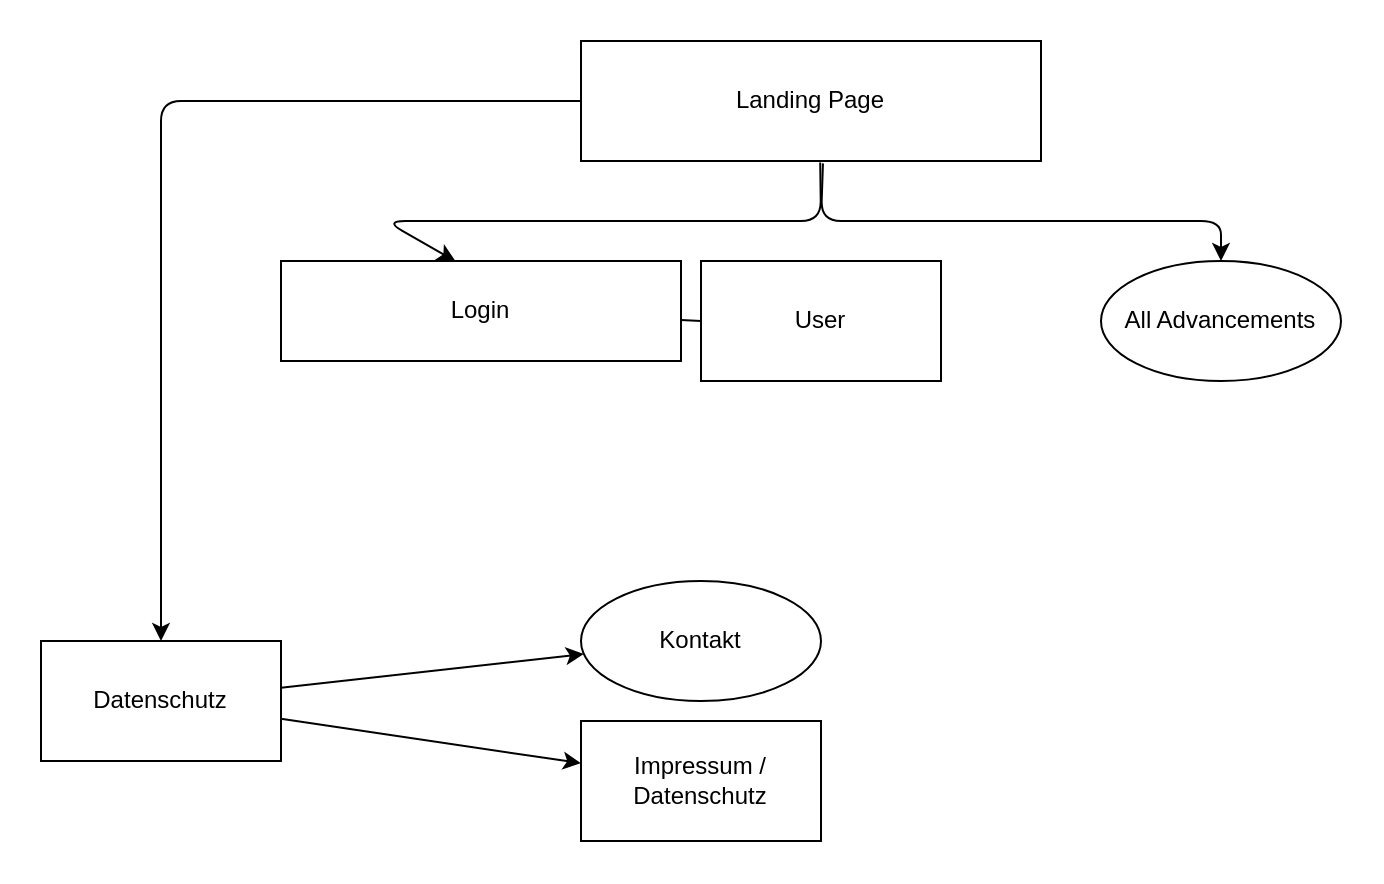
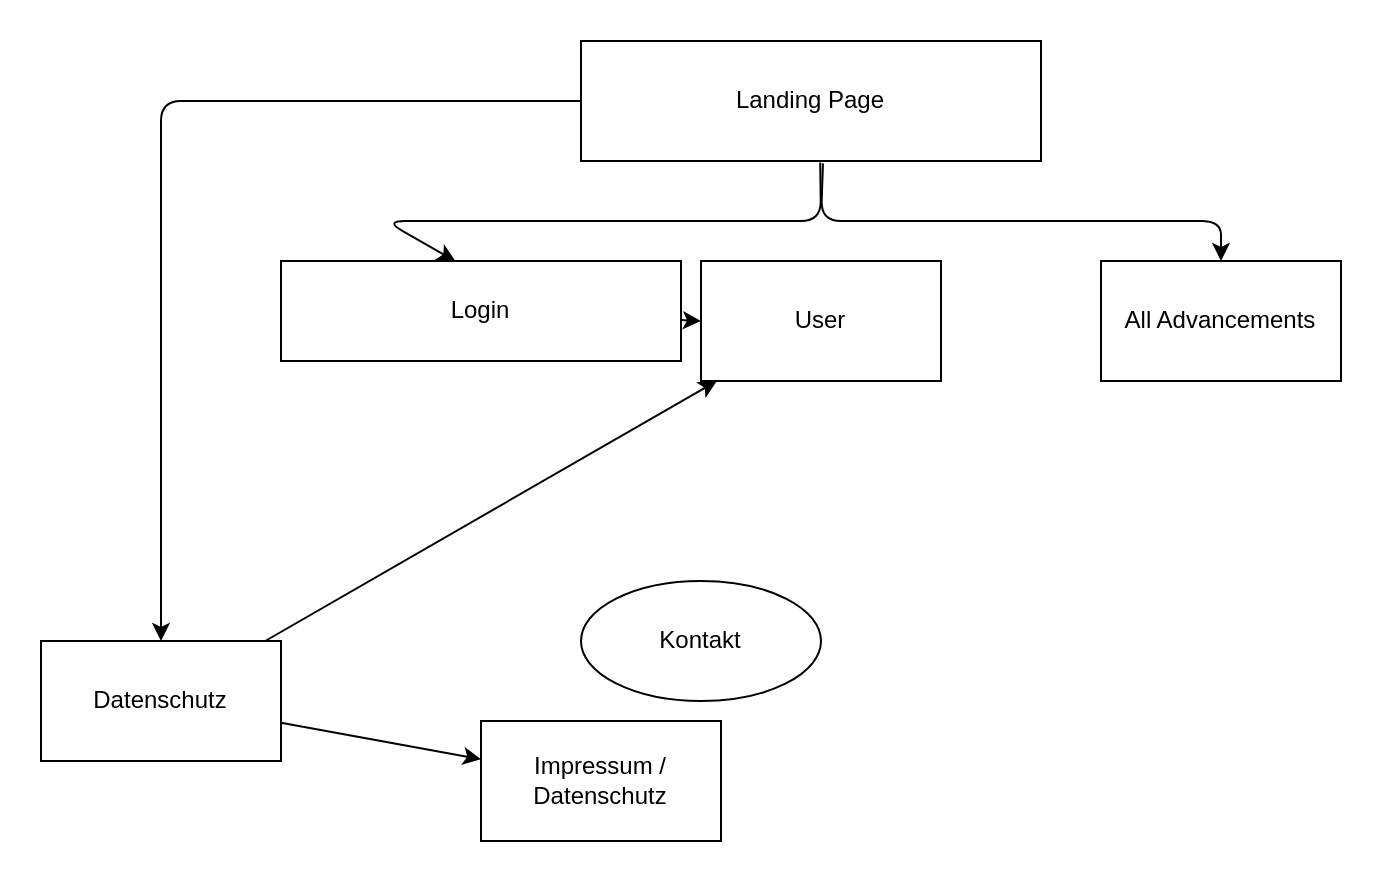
edge "Login" -- "User": arrowhead none -> classic
node "All Advancements": shape ellipse -> rectangle
edge "Datenschutz" -> "Kontakt": now "Datenschutz" -> "User"
node "Impressum / Datenschutz": moved (701, 781) -> (601, 781)
